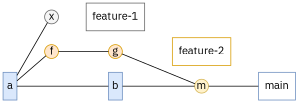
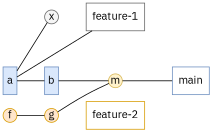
edge "f" -- "a": now "feature-1" -- "a"
